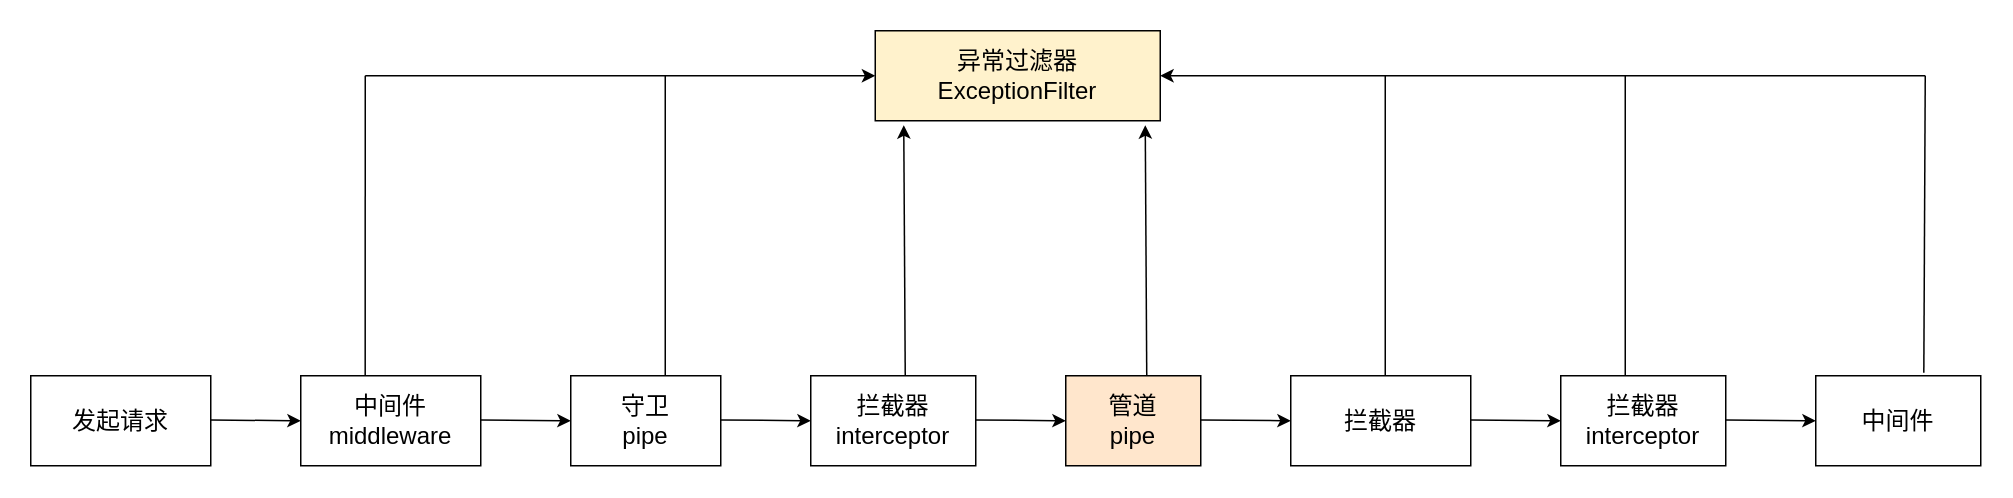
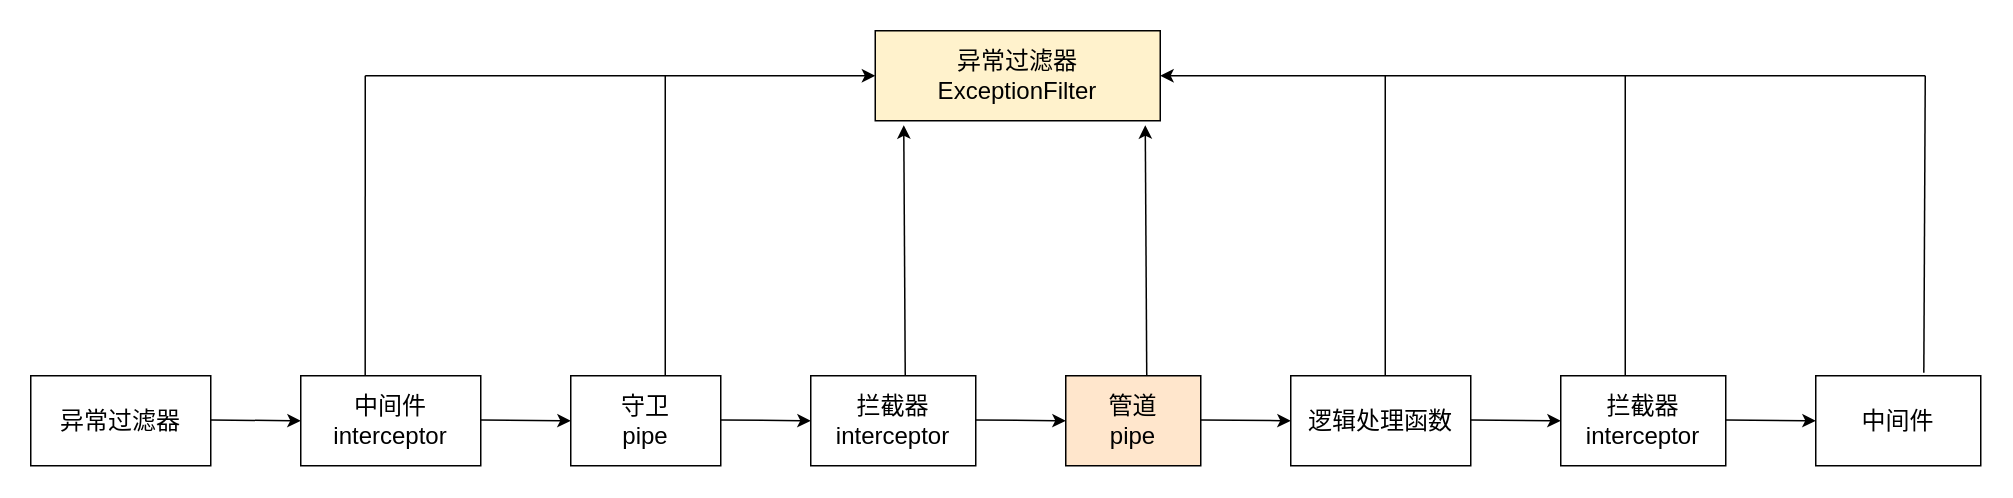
node "发起请求": label "发起请求" -> "异常过滤器"
node "中间件 middleware": label "中间件 middleware" -> "中间件 interceptor"
node "拦截器": label "拦截器" -> "逻辑处理函数"
